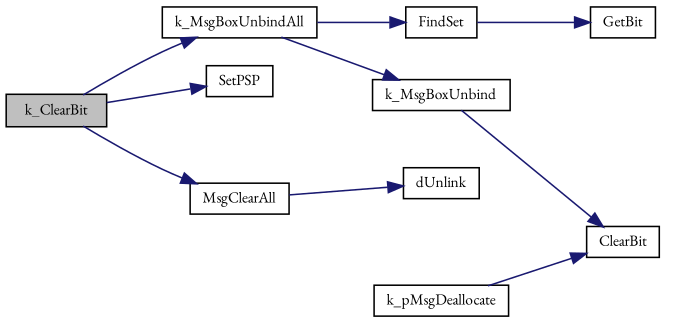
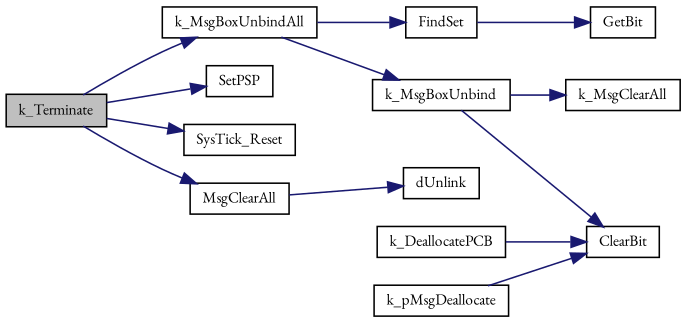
node "k_MsgClearAll": added
node "k_ClearBit": label "k_ClearBit" -> "k_Terminate"
node "SysTick_Reset": added
node "k_DeallocatePCB": added
